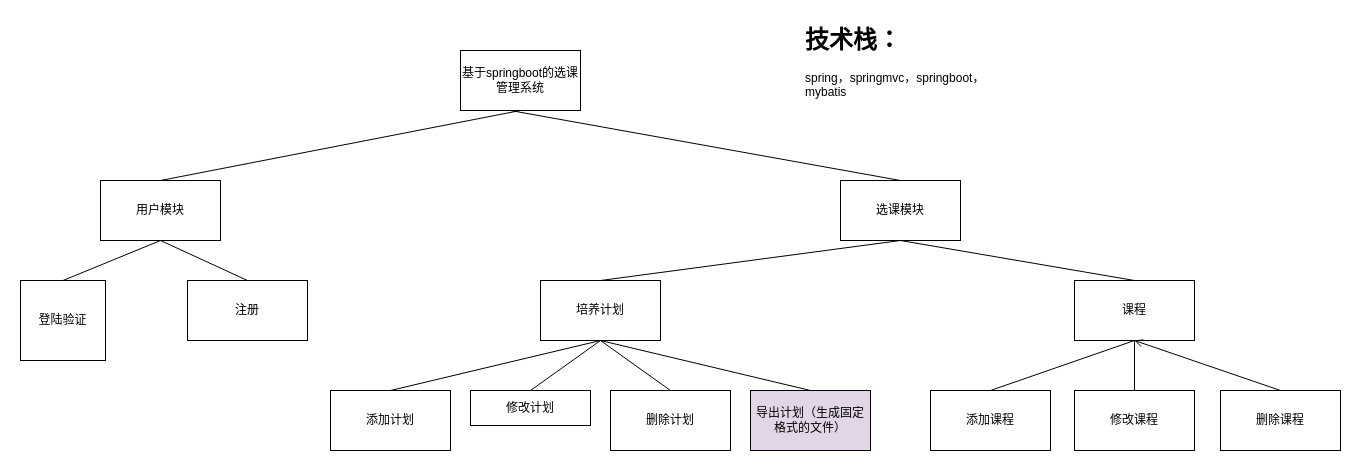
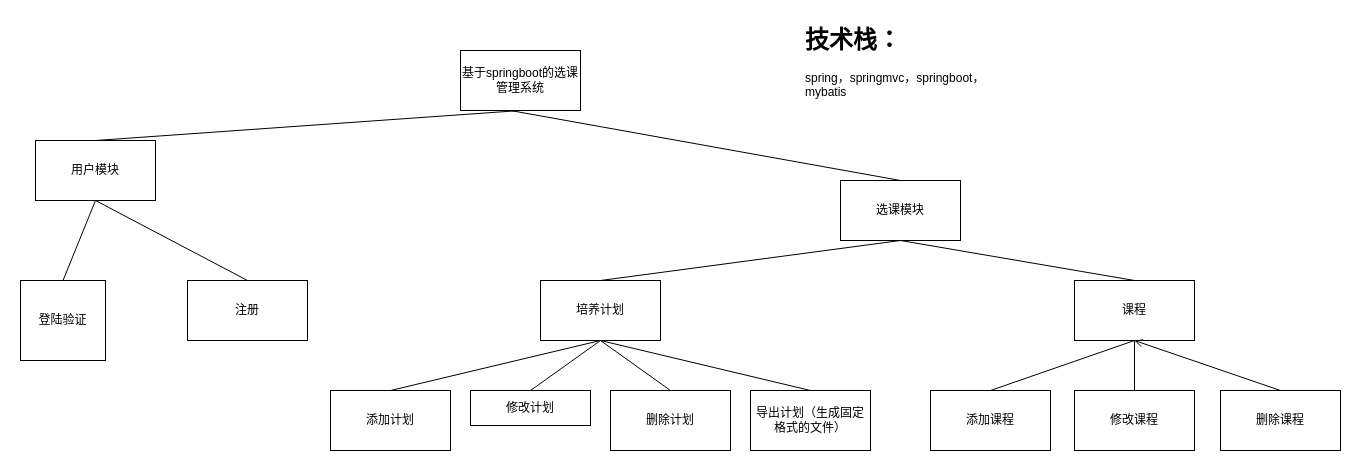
node "用户模块": moved (161, 211) -> (96, 171)
node "导出计划（生成固定格式的文件）": fillcolor #e1d5e7 -> #ffffff
